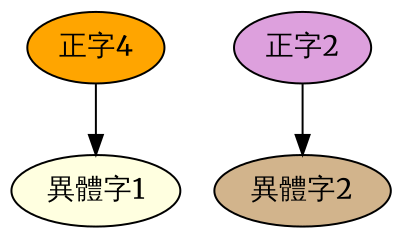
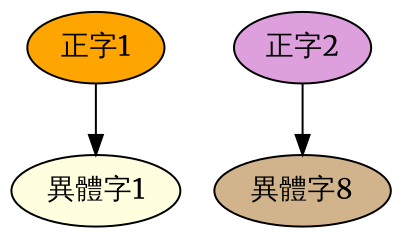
node "正字4": label "正字4" -> "正字1"
node "異體字2": label "異體字2" -> "異體字8"
